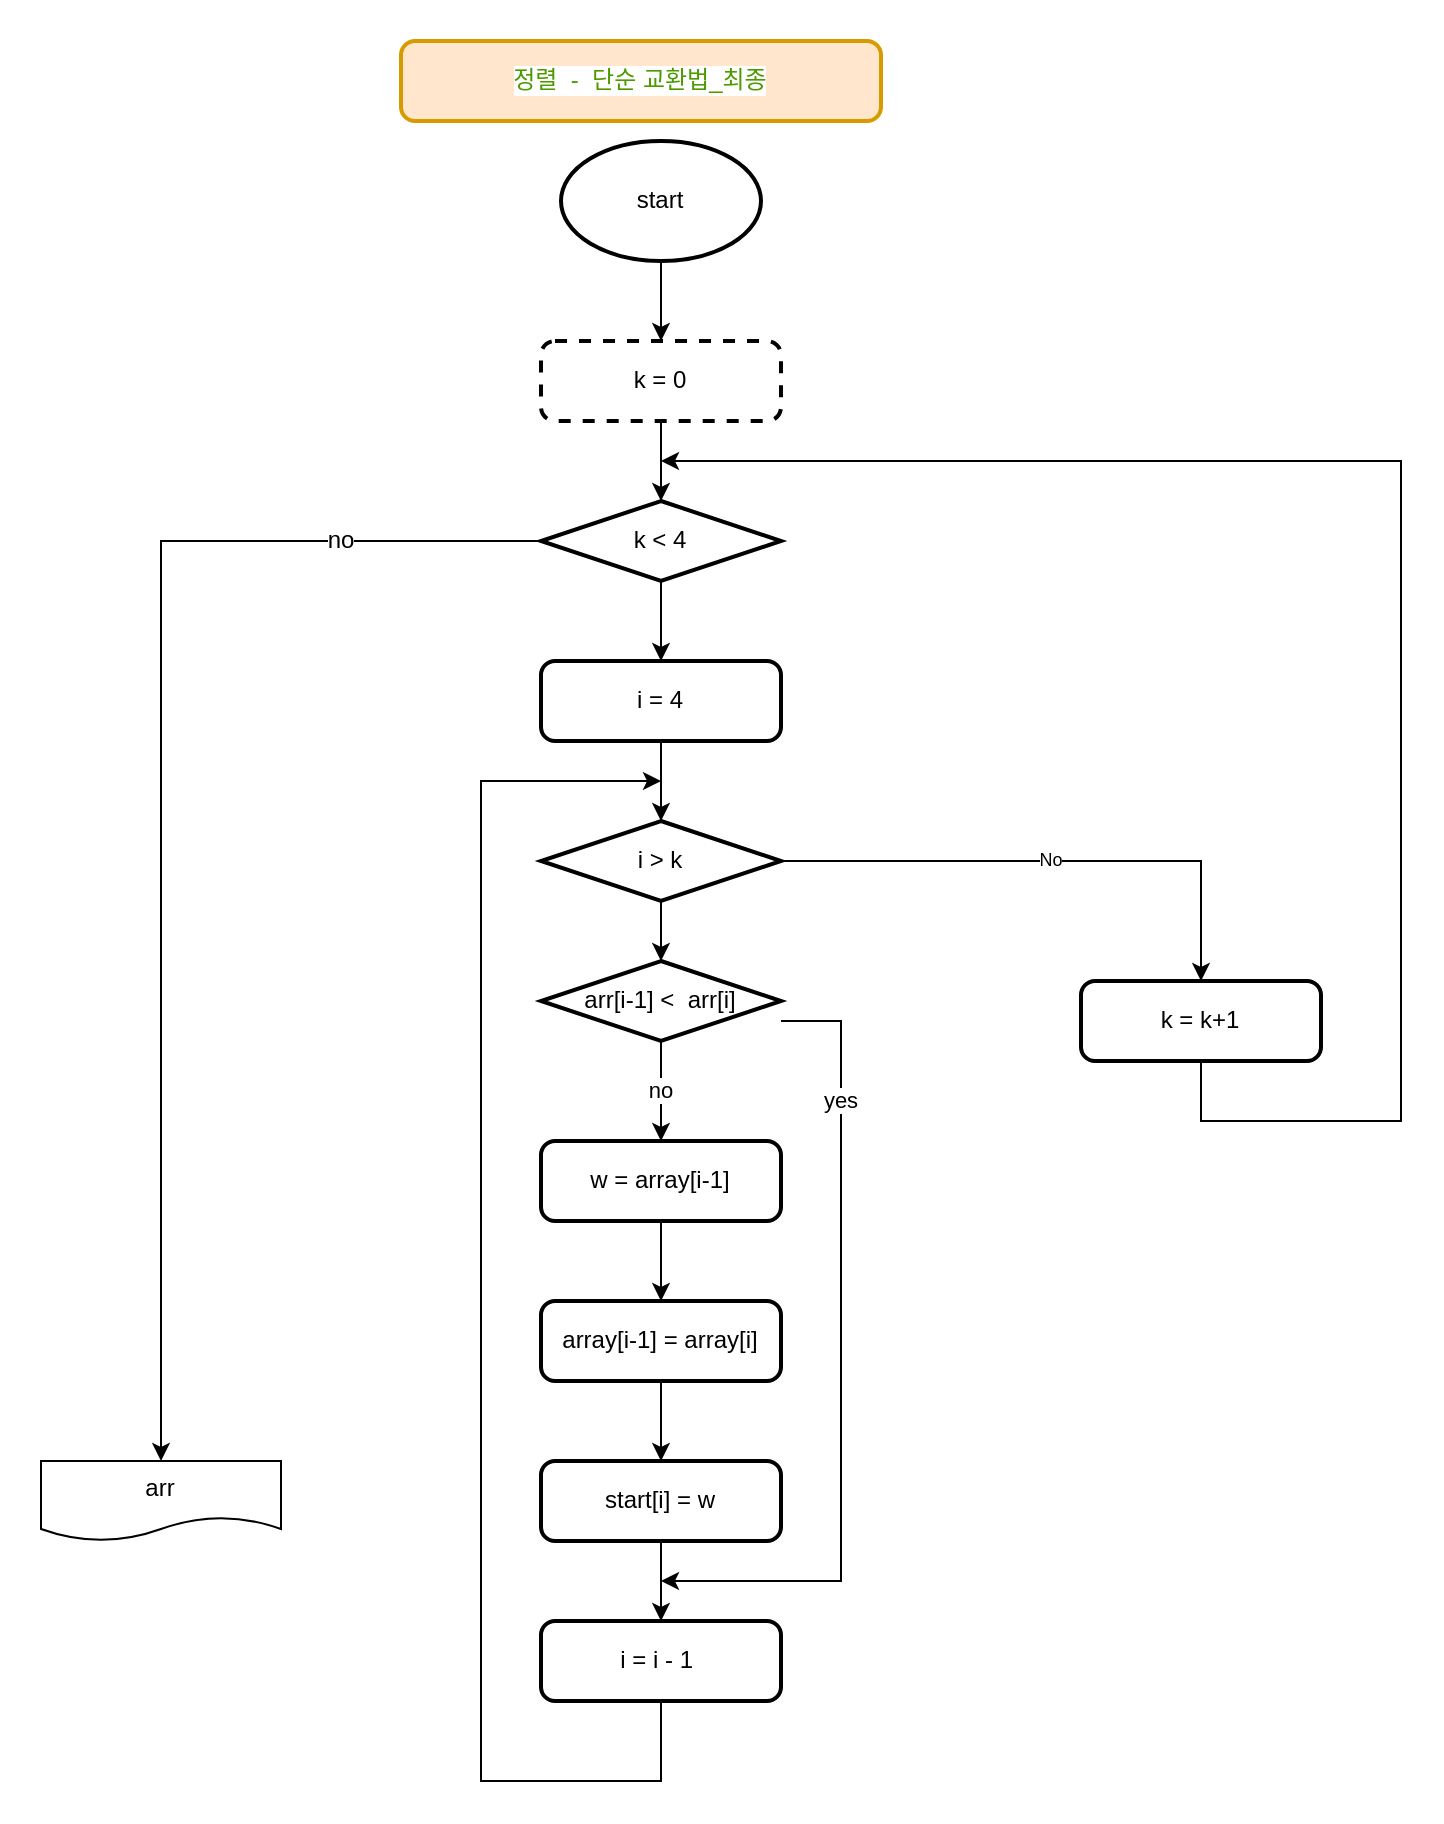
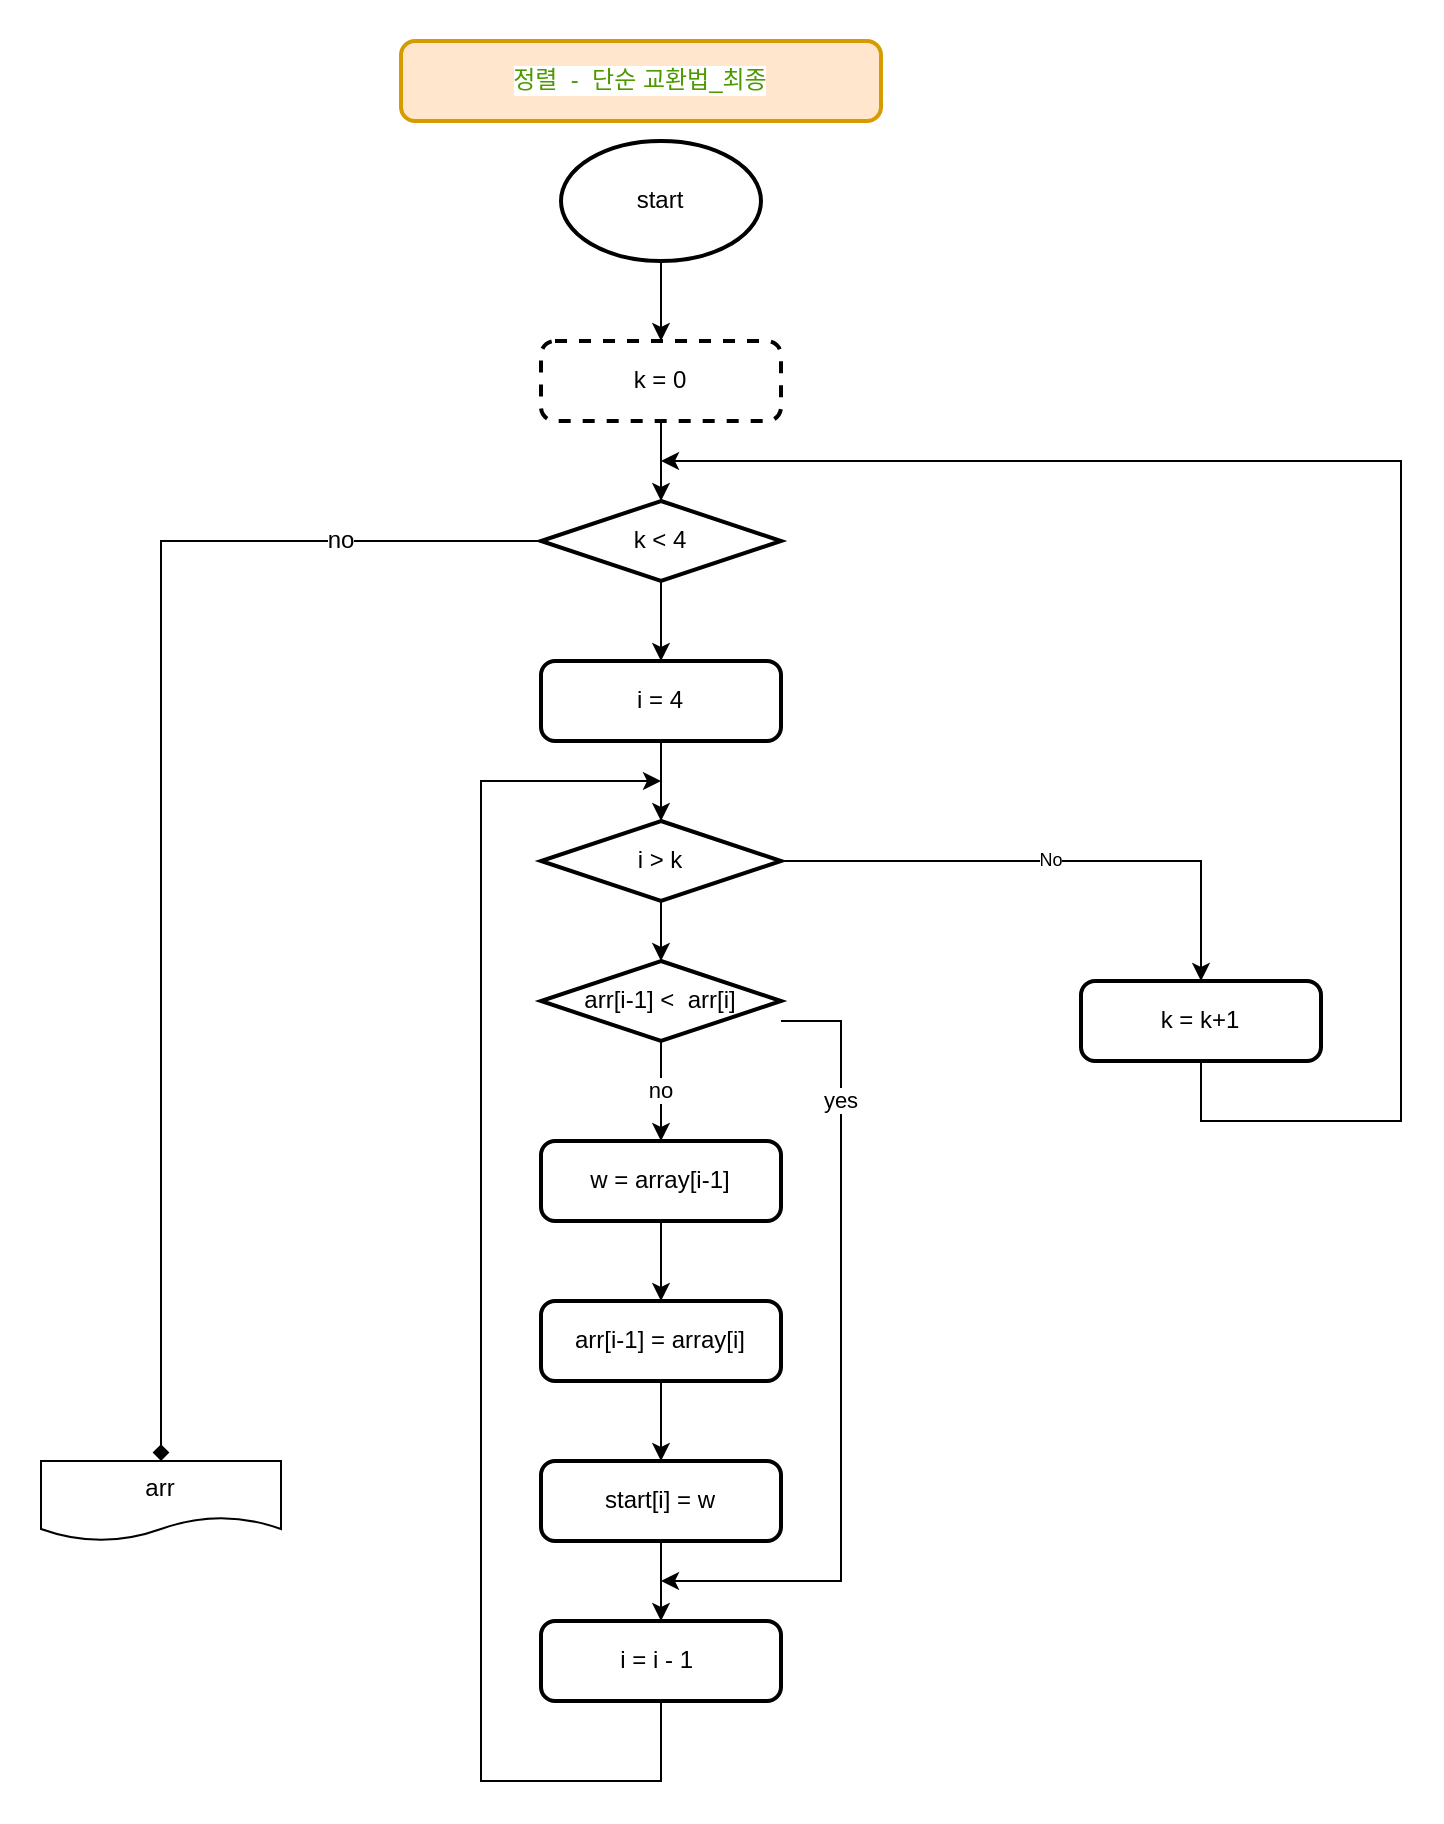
node "array[i-1] = array[i]": label "array[i-1] = array[i]" -> "arr[i-1] = array[i]"
edge "k < 4" -> "arr": arrowhead classic -> diamond
